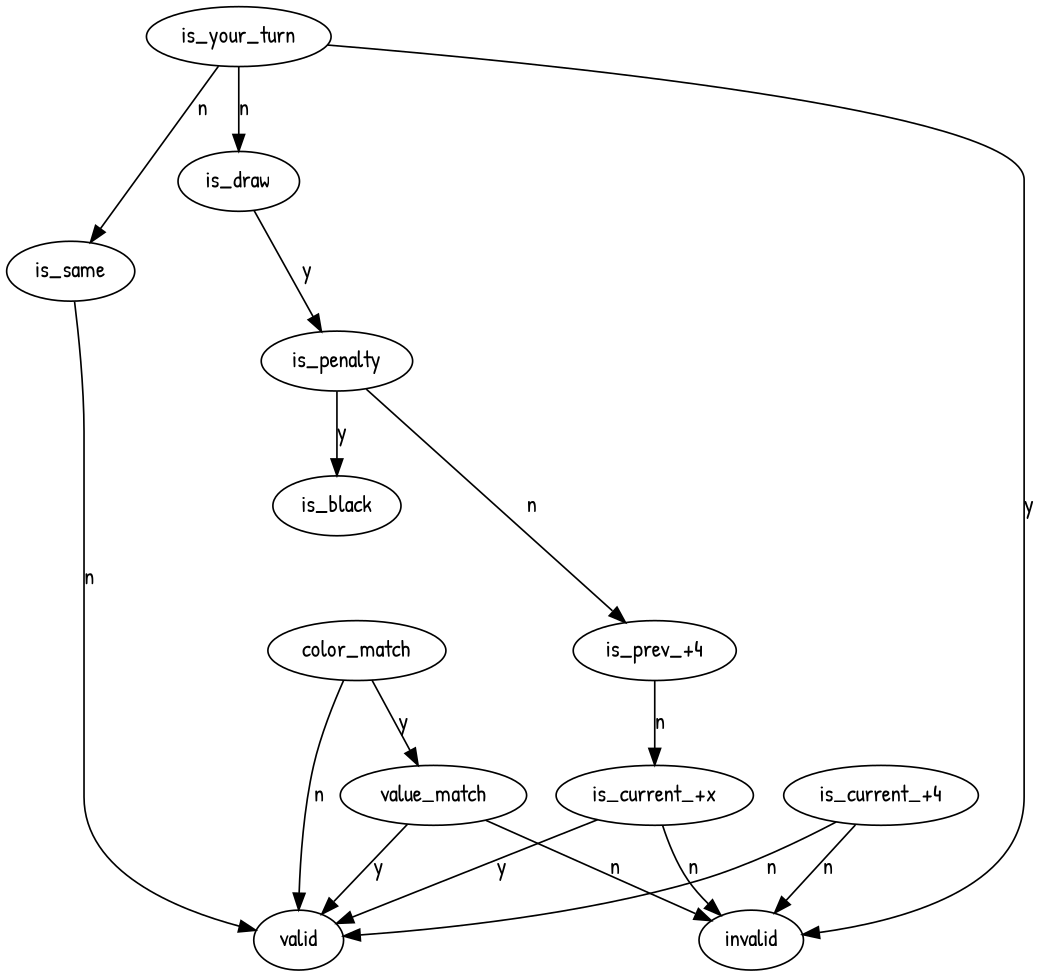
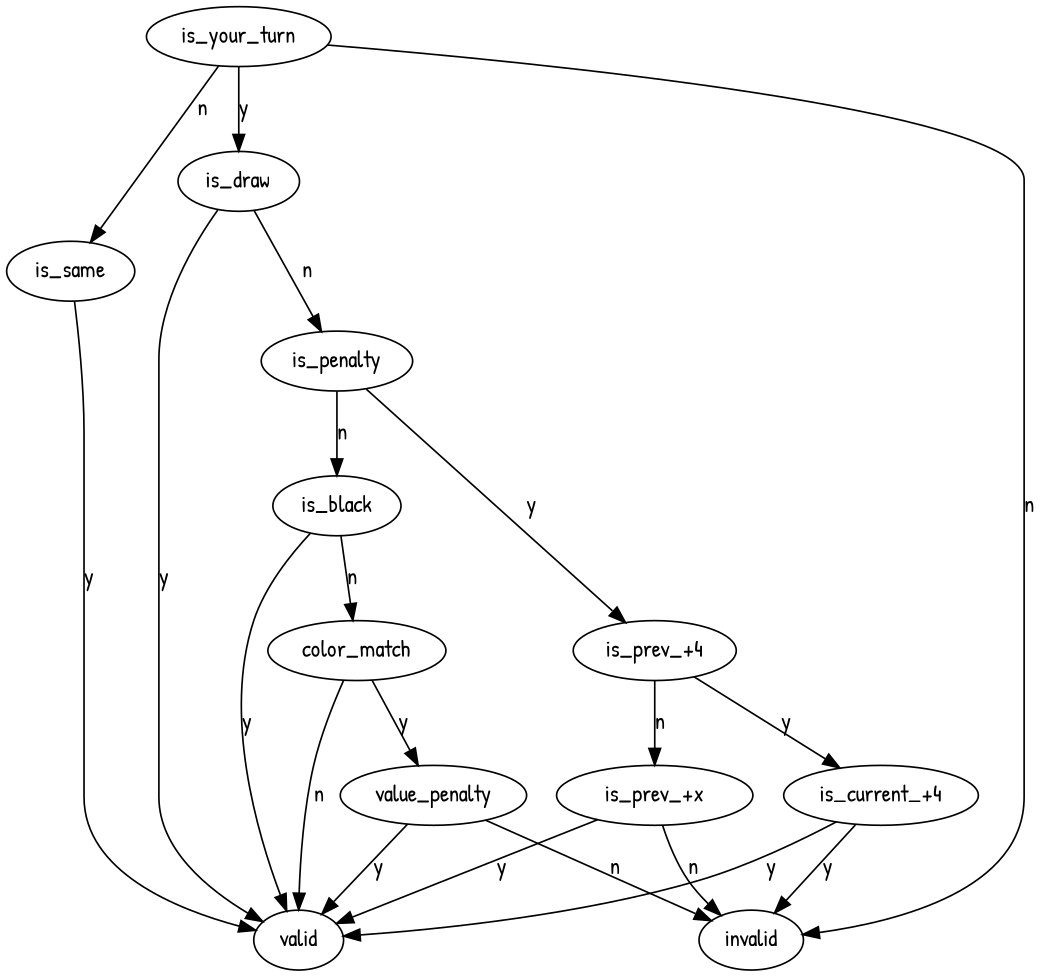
edge "is_your_turn" -> "is_draw": label "n" -> "y"
edge "is_draw" -> "is_penalty": label "y" -> "n"
edge "is_penalty" -> "is_black": label "y" -> "n"
edge "is_penalty" -> "is_prev_+4": label "n" -> "y"
edge "is_your_turn" -> "invalid": label "y" -> "n"
edge "is_black" -> "color_match": added, label "n"
edge "is_draw" -> "valid": added, label "y"
edge "is_same" -> "valid": label "n" -> "y"
edge "is_black" -> "valid": added, label "y"
edge "is_prev_+4" -> "is_current_+4": added, label "y"
node "value_match": label "value_match" -> "value_penalty"
node "is_current_+x": label "is_current_+x" -> "is_prev_+x"
edge "is_current_+4" -> "valid": label "n" -> "y"
edge "is_current_+4" -> "invalid": label "n" -> "y"
